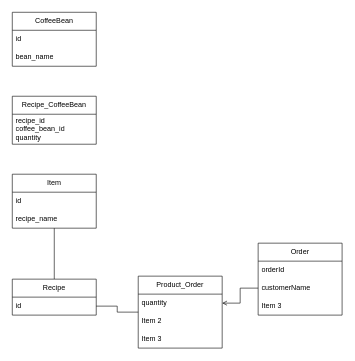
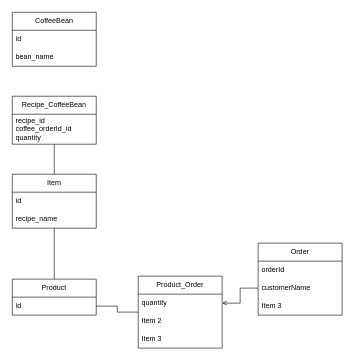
node "recipe_id coffee_bean_id quantity": label "recipe_id coffee_bean_id quantity" -> "recipe_id coffee_orderId_id quantity"
edge "Recipe_CoffeeBean" -- "Item": added
node "Recipe": label "Recipe" -> "Product"
